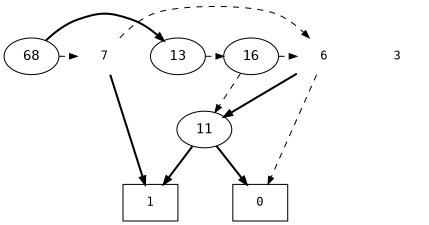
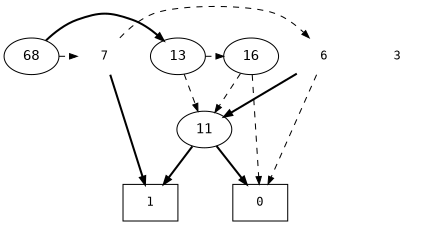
edge "16" -> "6": now "16" -> "0"
edge "13" -> "11": added
